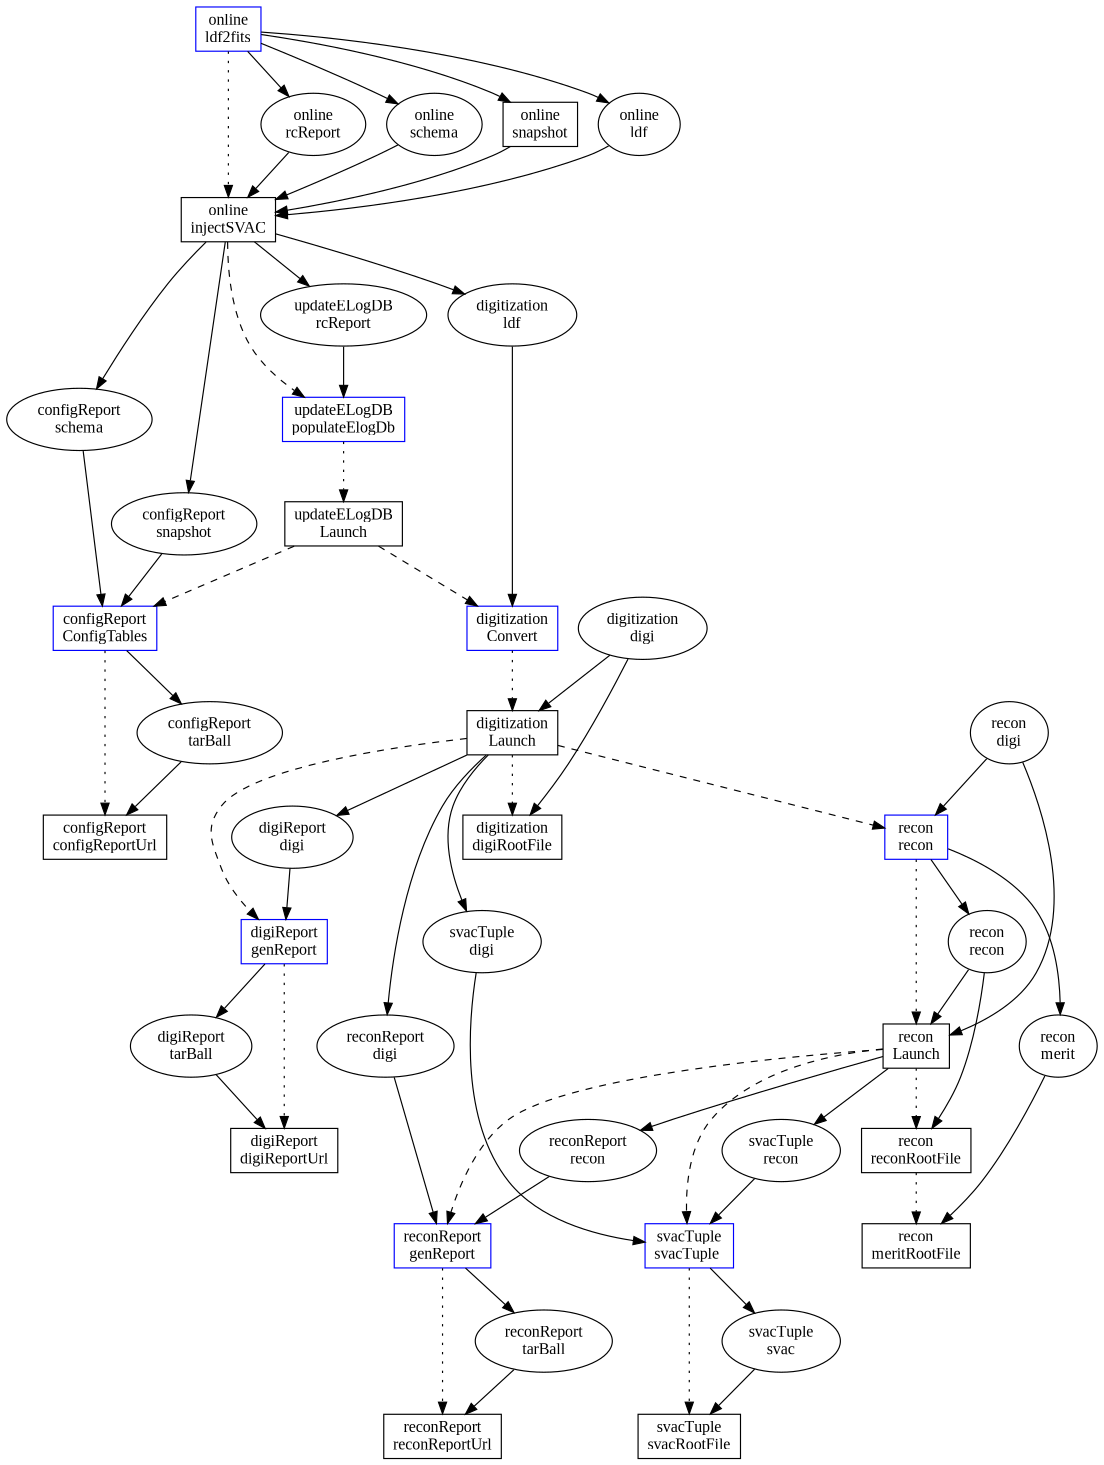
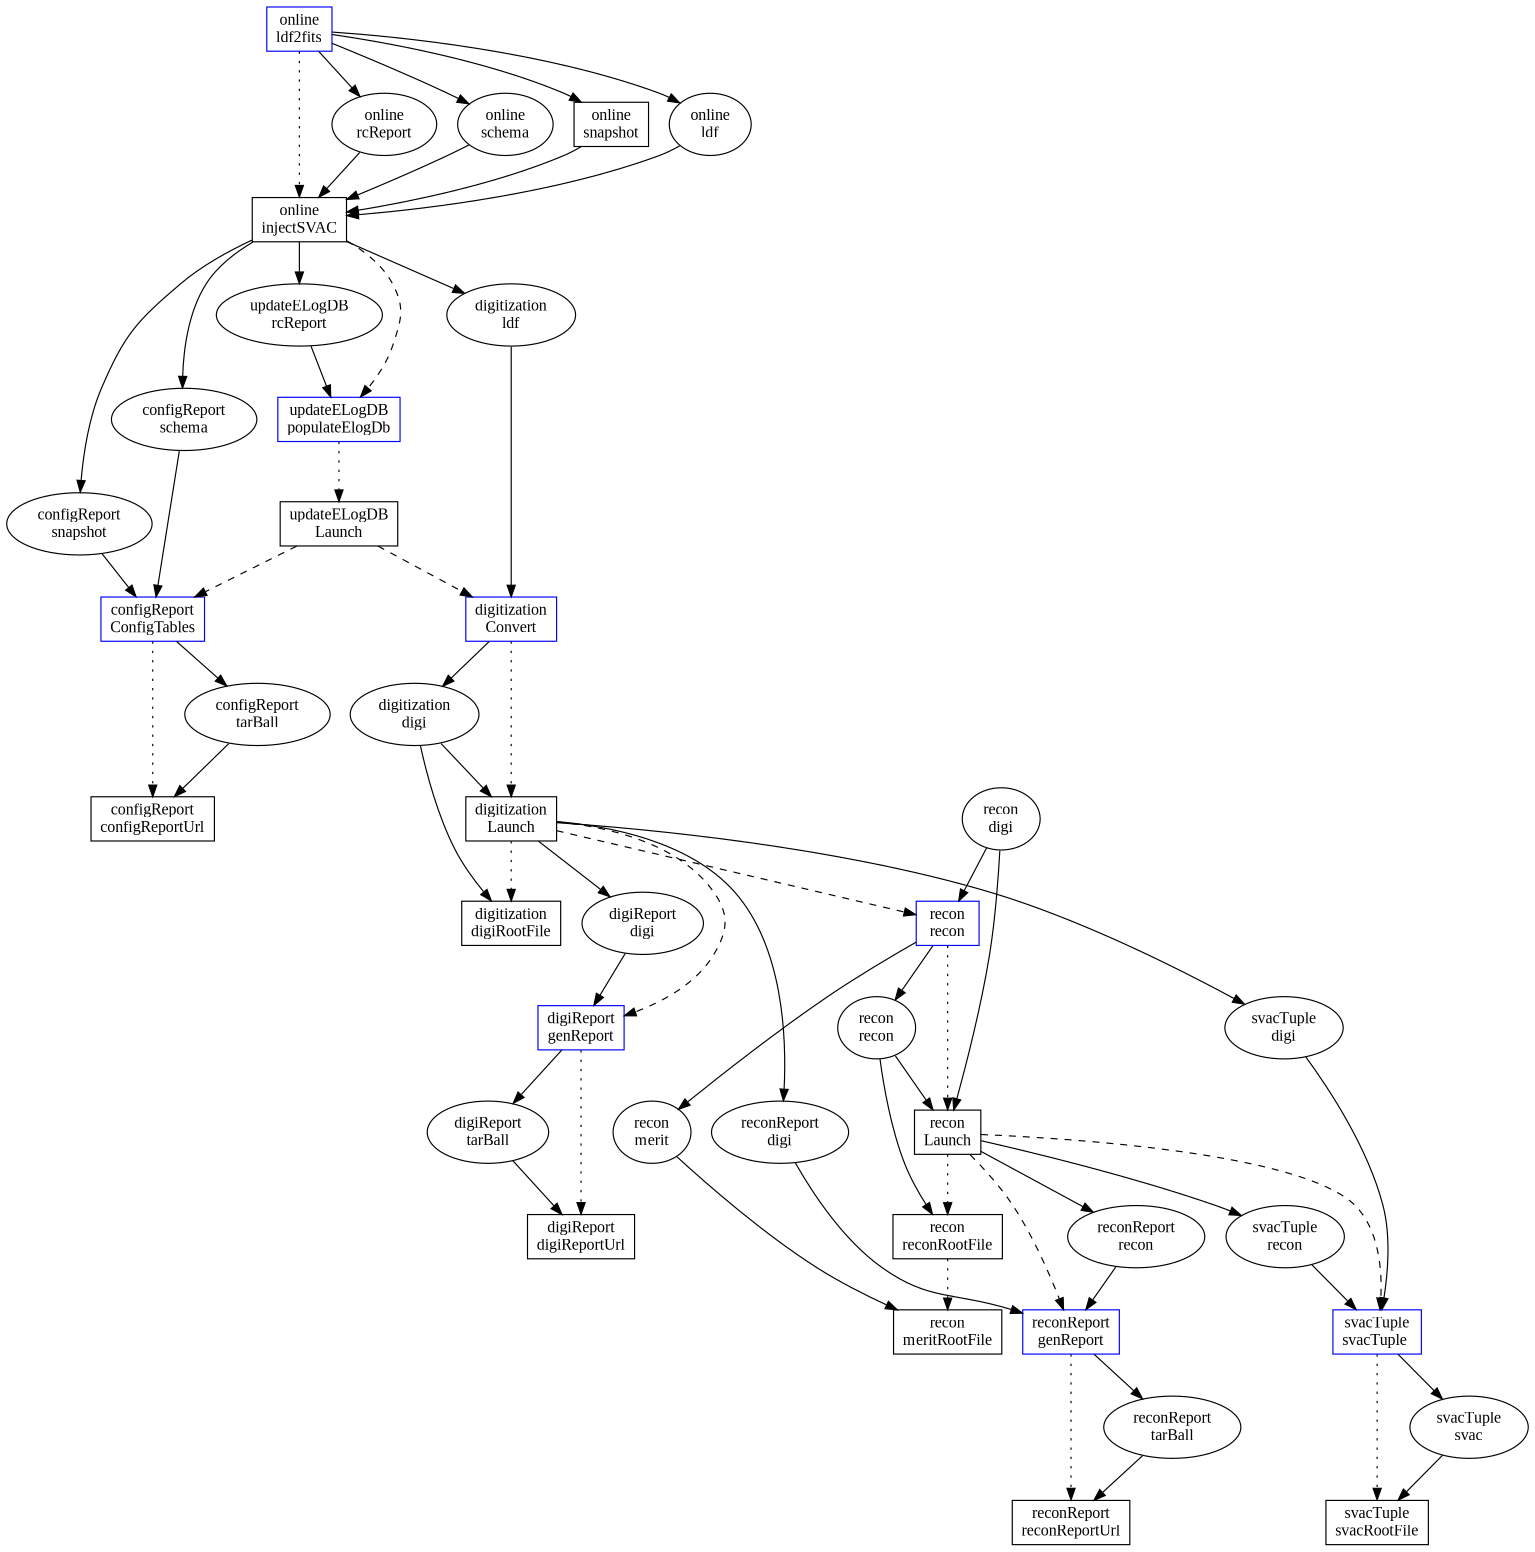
edge "digitization Convert" -> "digitization digi": added
